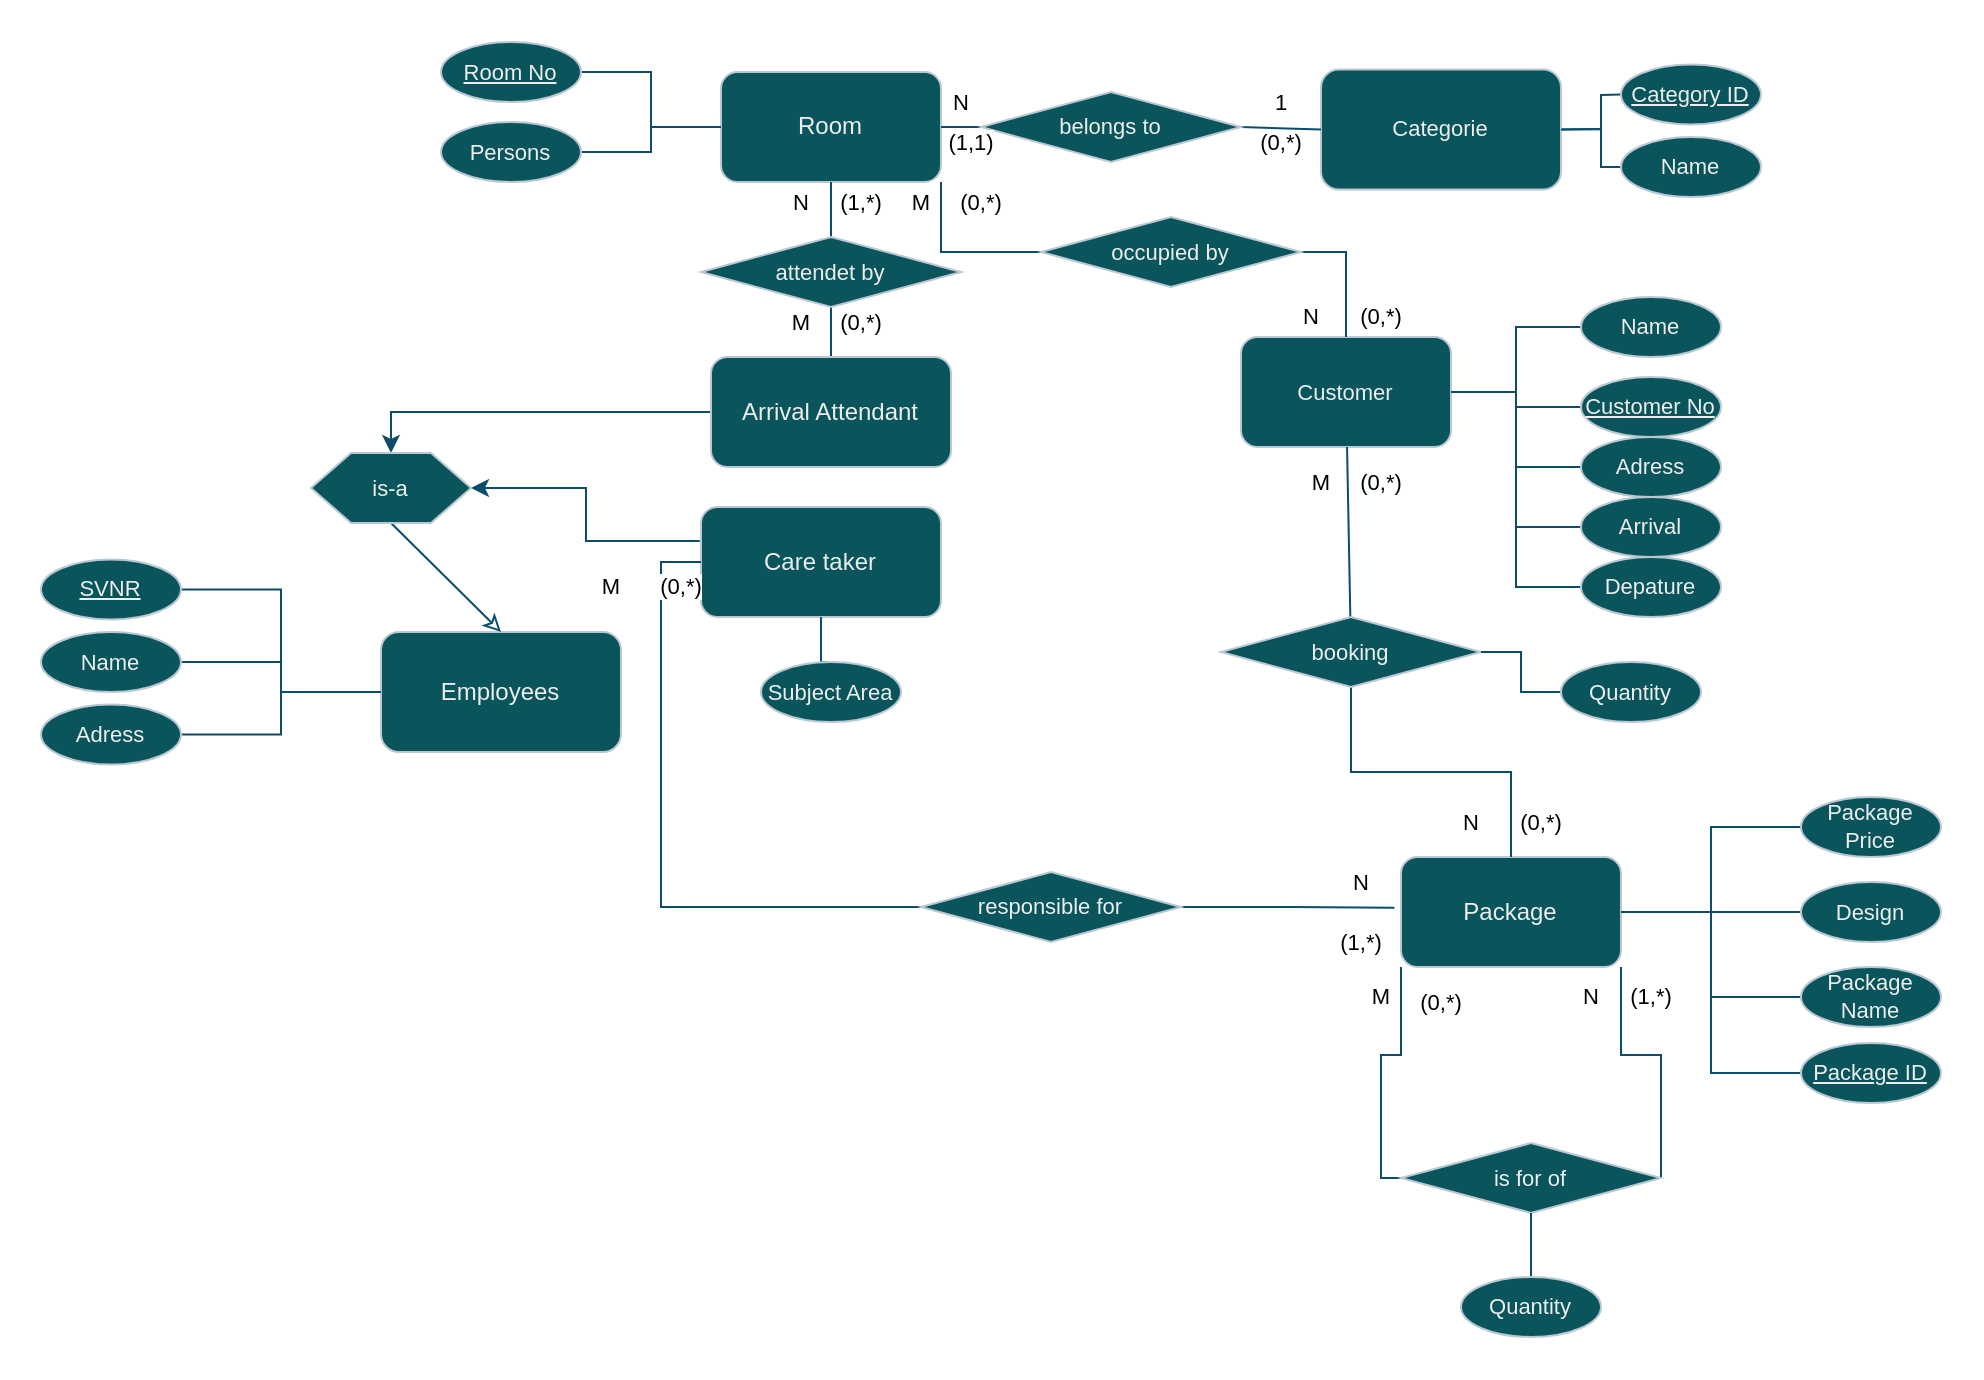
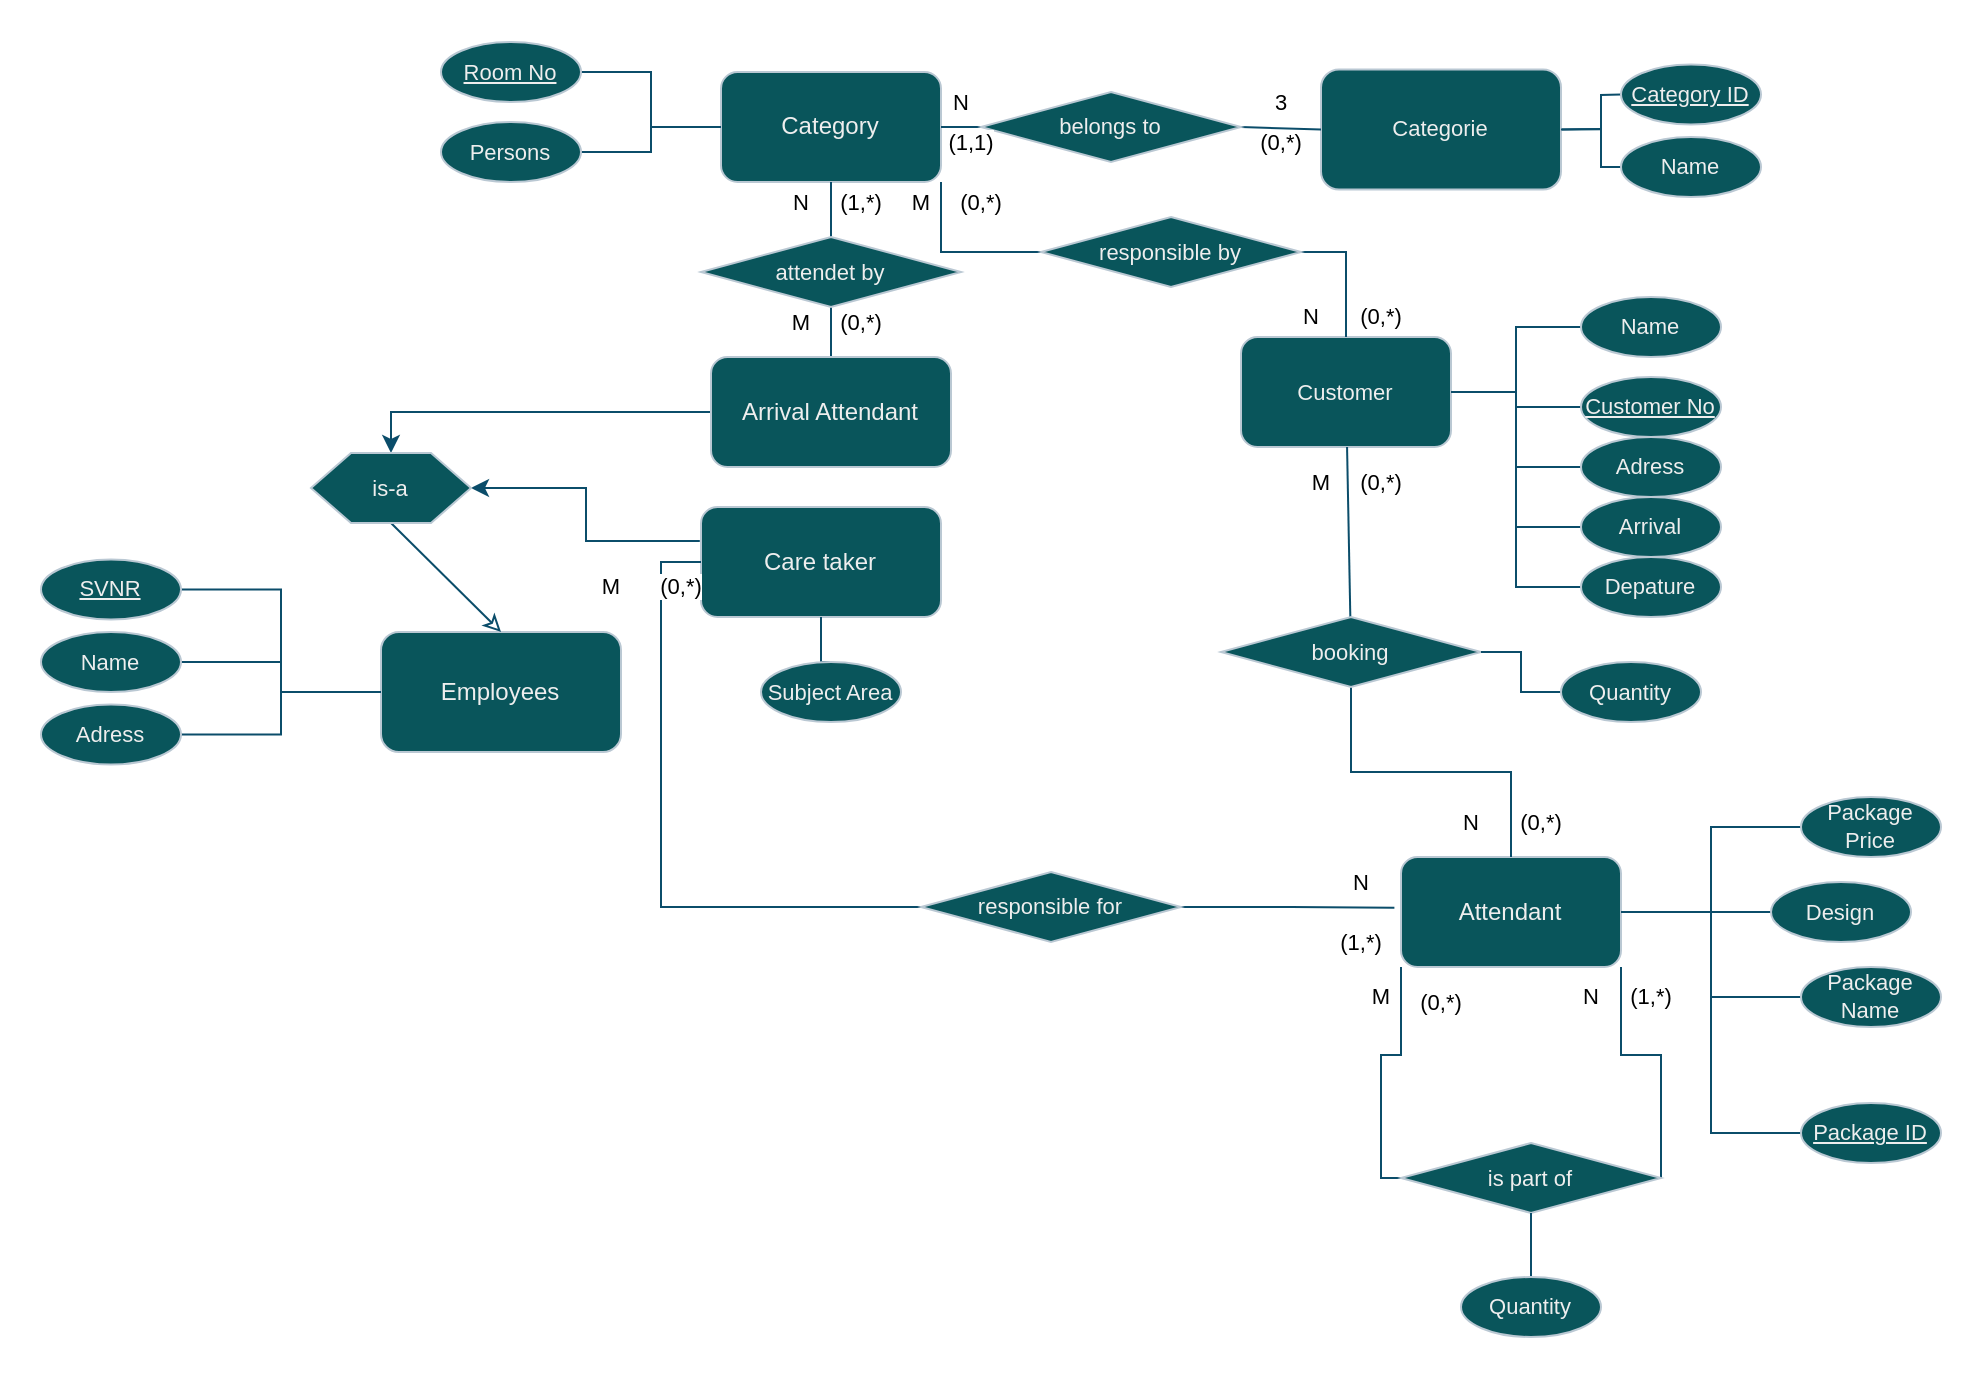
node "1": label "1" -> "3"
node "Room": label "Room" -> "Category"
node "occupied by": label "occupied by" -> "responsible by"
node "Design": moved (1871, 912) -> (1841, 912)
node "Package": label "Package" -> "Attendant"
node "Package ID": moved (1871, 1073) -> (1871, 1133)
node "is for of": label "is for of" -> "is part of"
